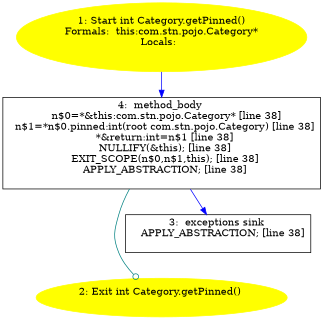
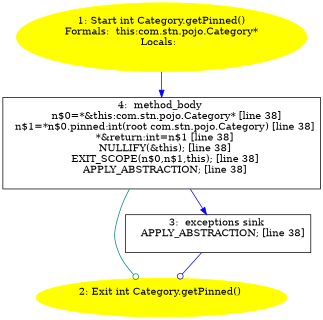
edge "3:  exceptions sink APPLY_ABSTRACTION; [line 38]" -> "2: Exit int Category.getPinned()": added
